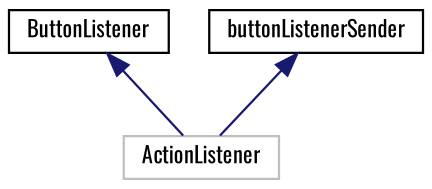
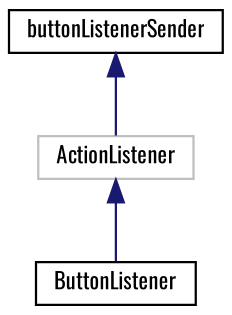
edge "ActionListener" -> "ButtonListener": reversed
